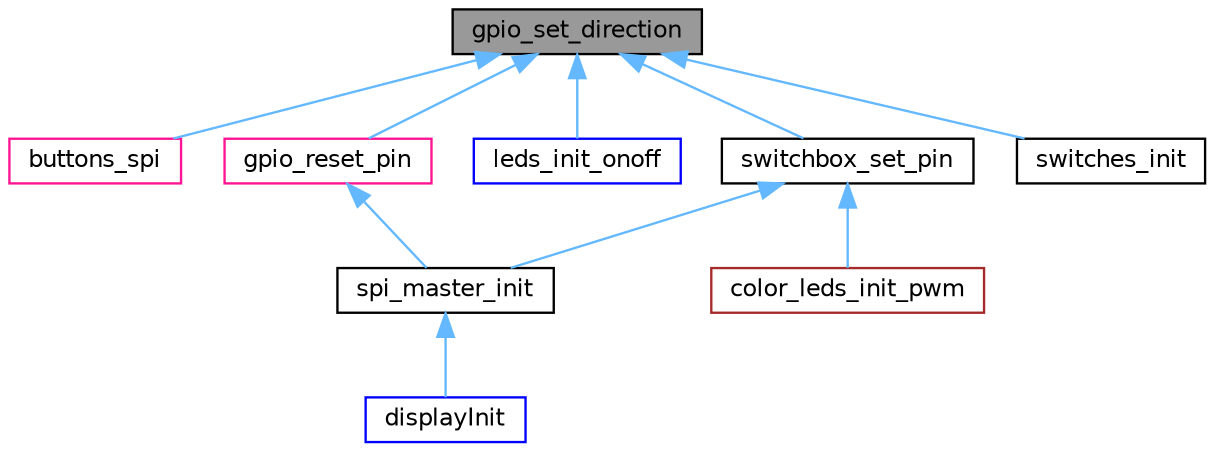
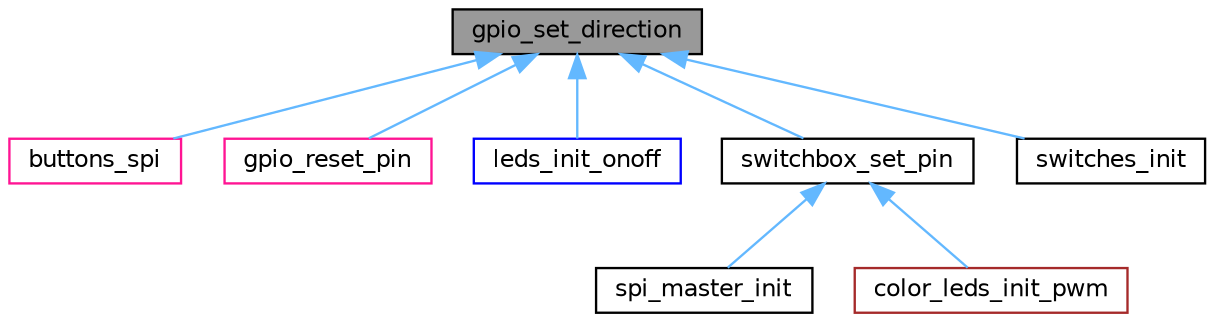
edge "spi_master_init" -> "gpio_reset_pin": removed
node "displayInit": removed
